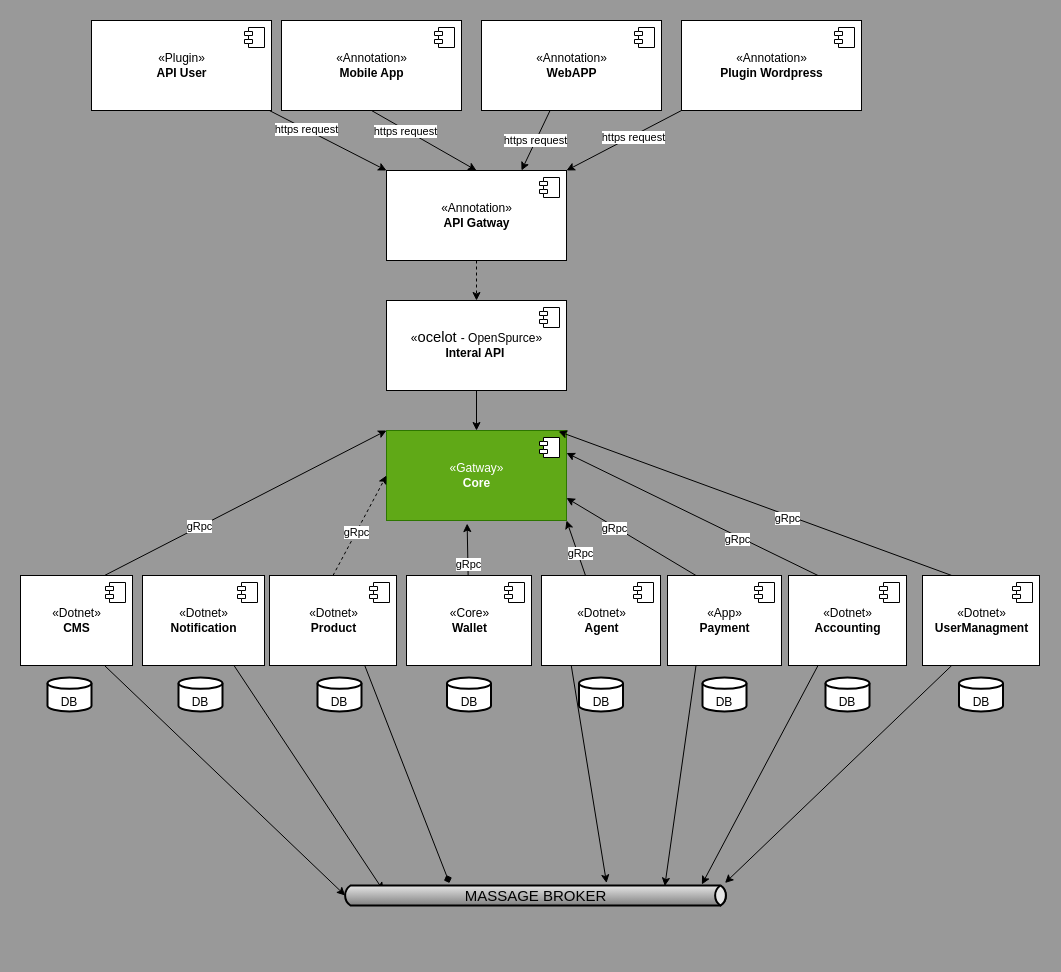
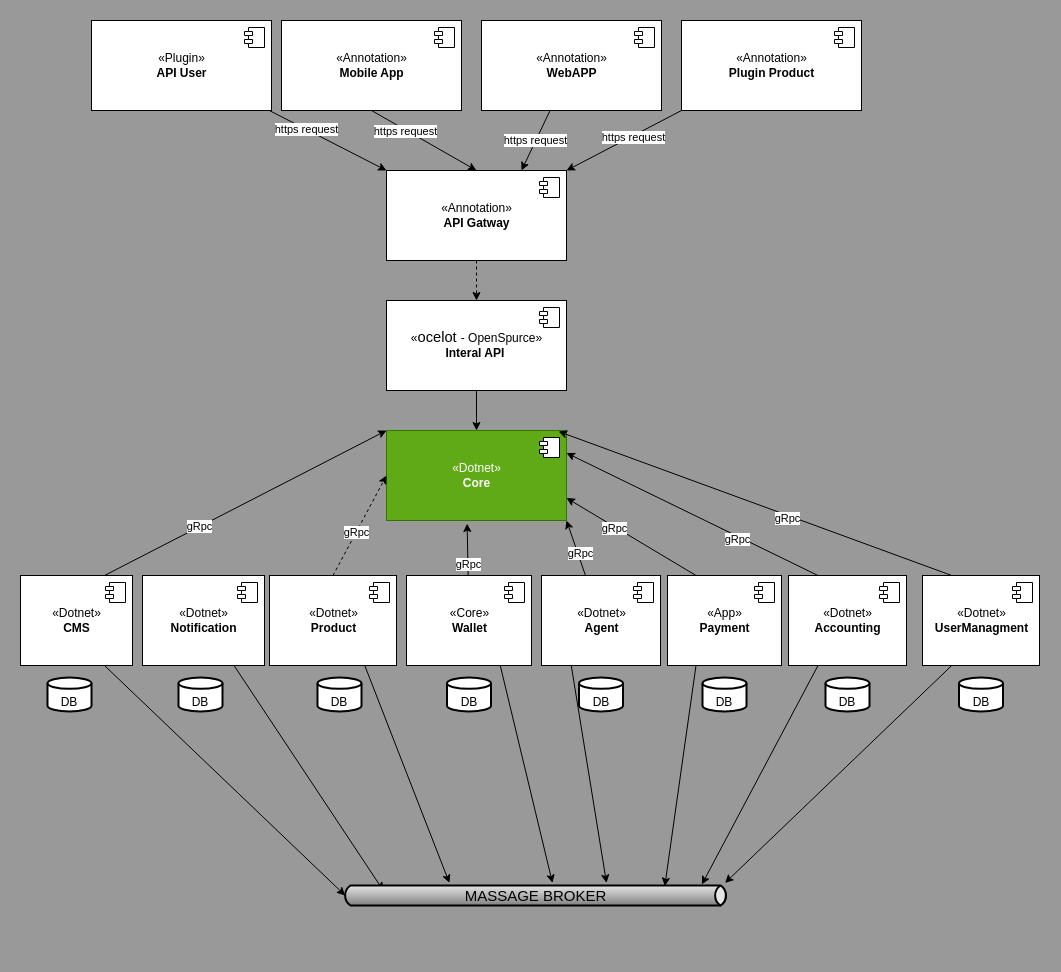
node "«Annotation» Plugin Wordpress": label "«Annotation» Plugin Wordpress" -> "«Annotation» Plugin Product"
node "«Gatway» Core": label "«Gatway» Core" -> "«Dotnet» Core"
edge "«Core» Wallet" -> "MASSAGE BROKER": added
edge "«Dotnet» Product" -> "MASSAGE BROKER": arrowhead diamond -> classic
